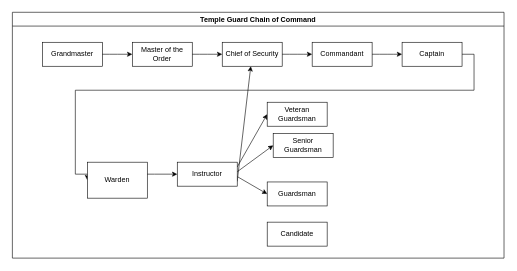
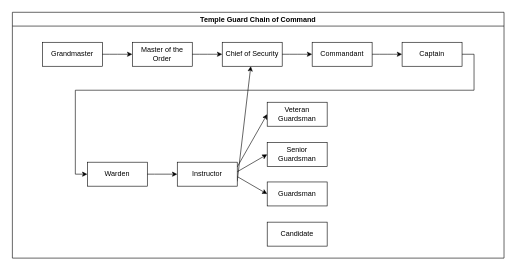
node "Senior Guardsman": moved (303, 146) -> (297, 155)
node "Warden": size 60x36 -> 60x24
